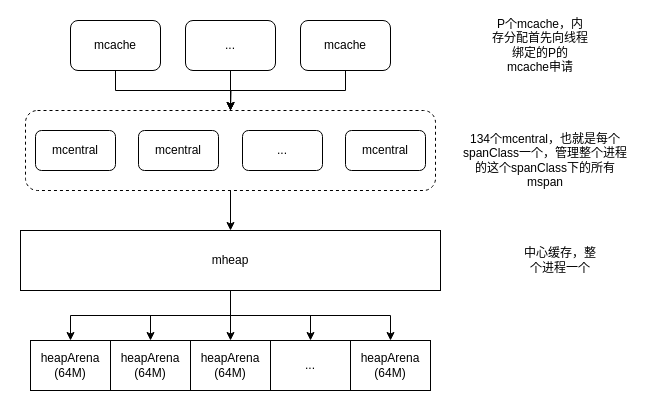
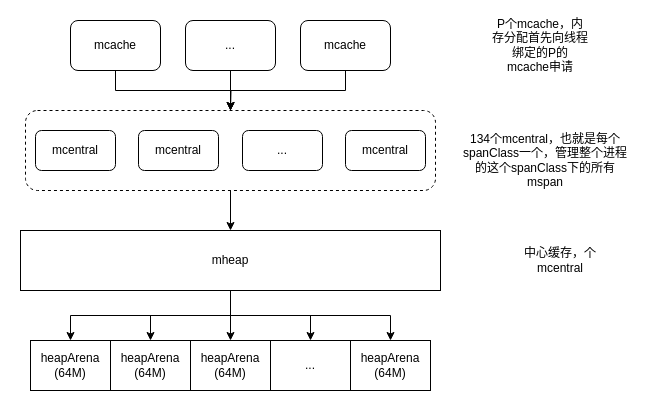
node "中心缓存，整个进程一个": label "中心缓存，整个进程一个" -> "中心缓存，个mcentral"
